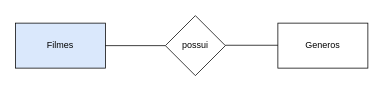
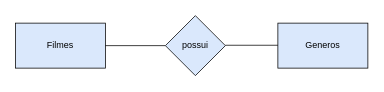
node "possui": fillcolor #ffffff -> #dae8fc
node "Generos": fillcolor #ffffff -> #dae8fc
